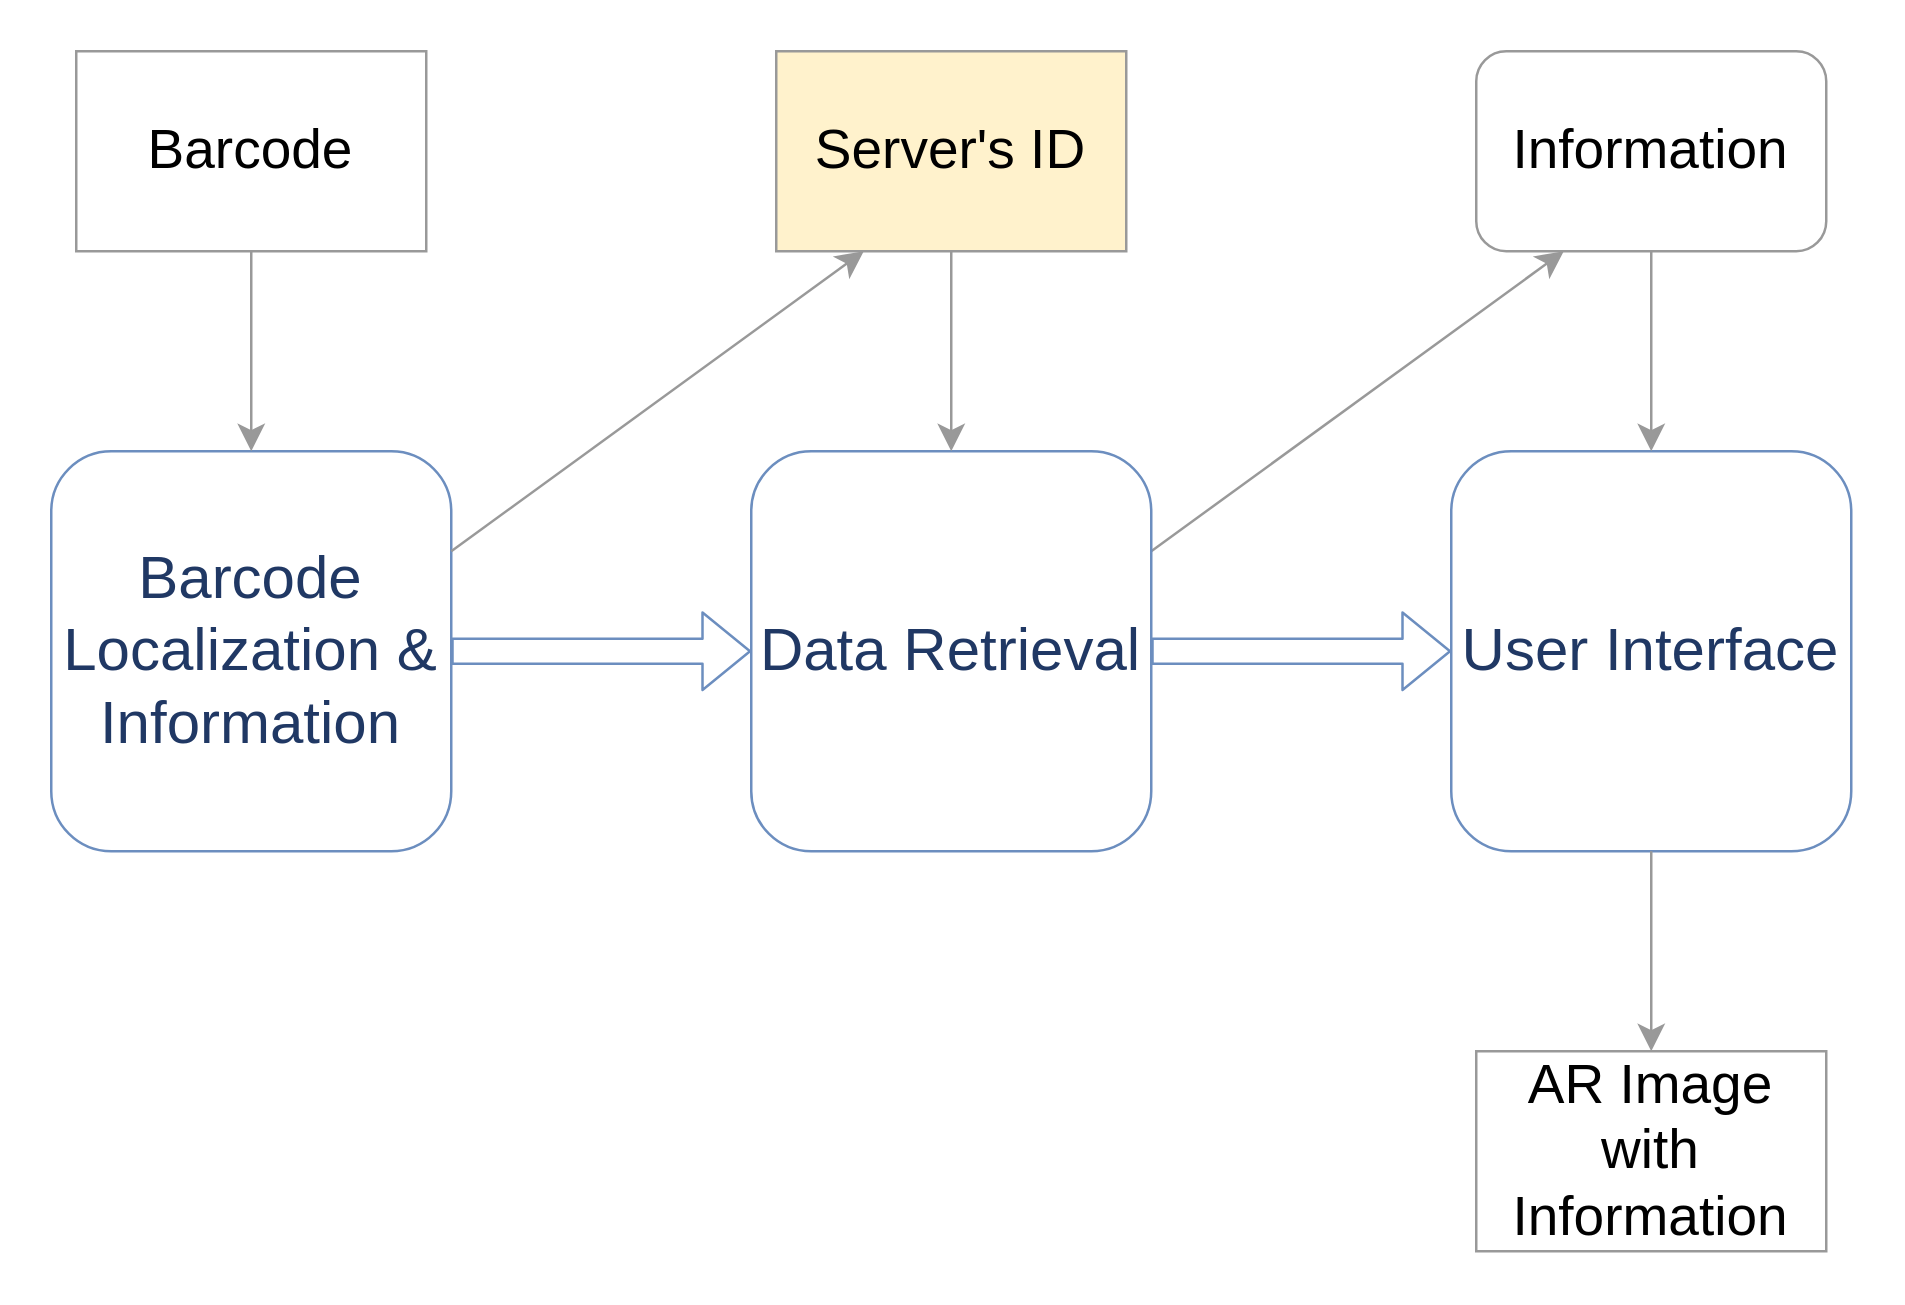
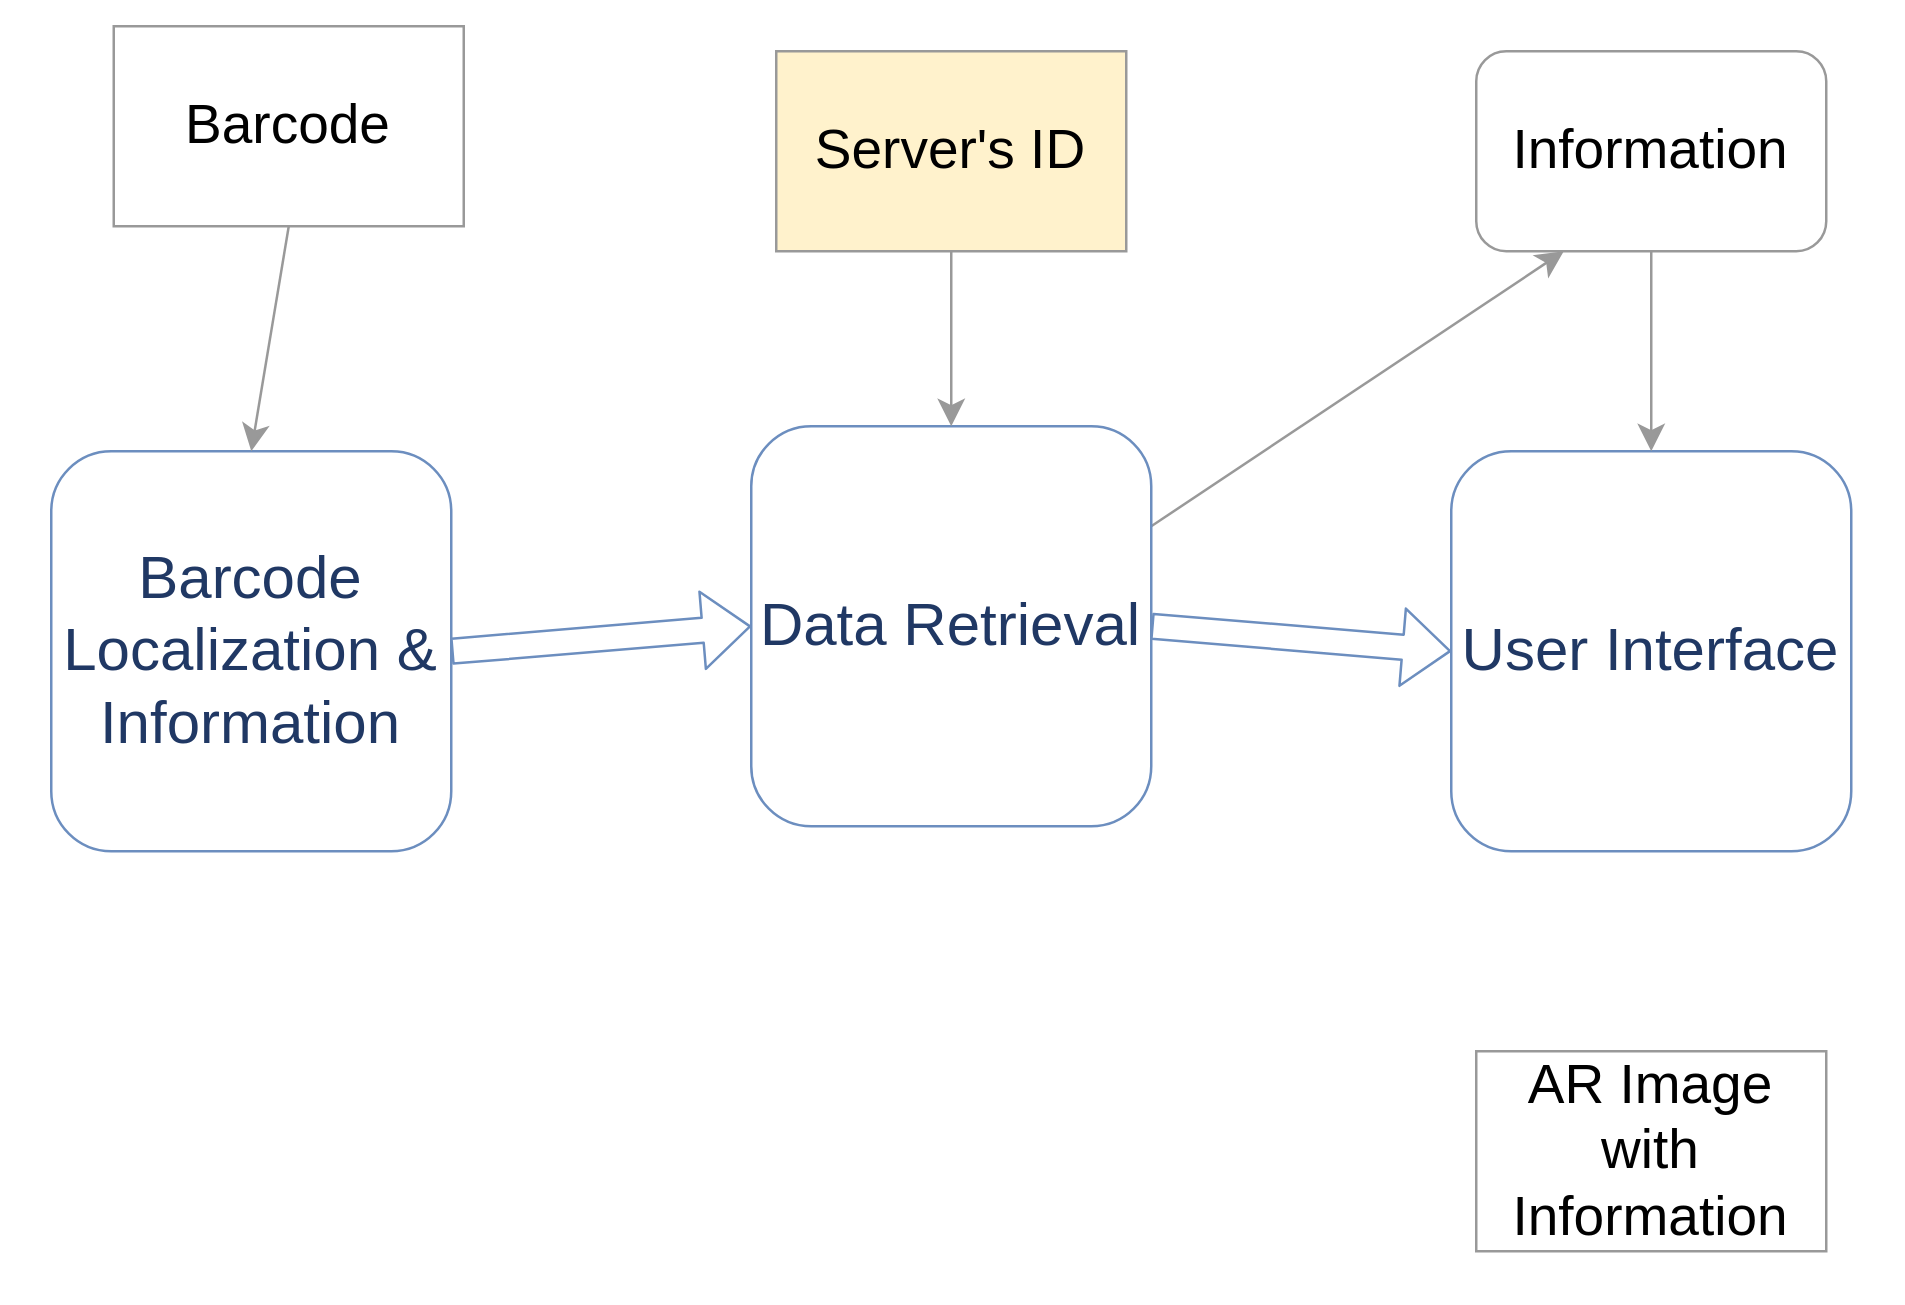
node "Barcode": moved (251, 151) -> (289, 126)
edge "Barcode Localization & Information" -> "Server's ID": removed
node "Data Retrieval": moved (951, 651) -> (951, 626)
edge "User Interface" -> "AR Image with Information": removed
